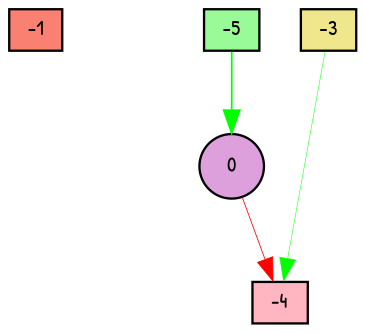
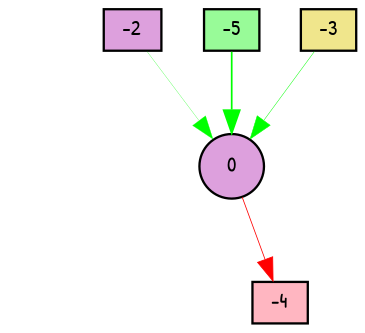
node "-1": removed
node "-2": added
edge "-3" -> "-4": now "-3" -> "0"
